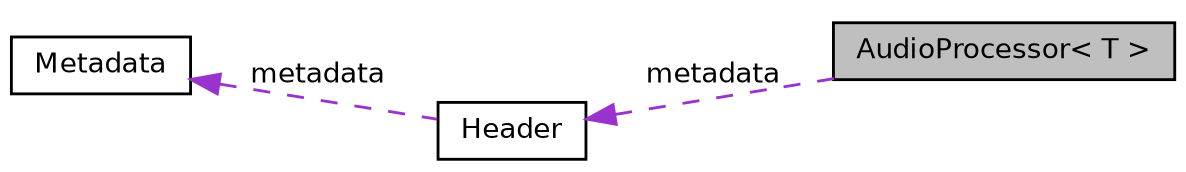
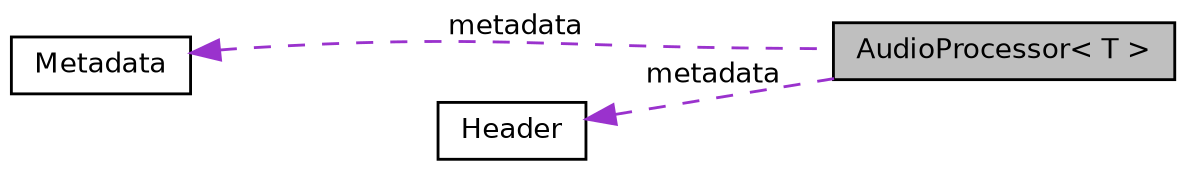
edge "Header" -> "Metadata": now "AudioProcessor< T >" -> "Metadata"
